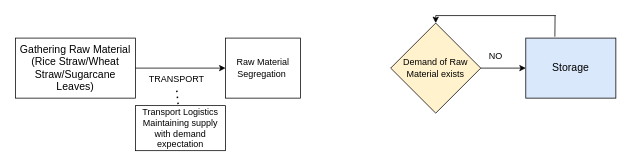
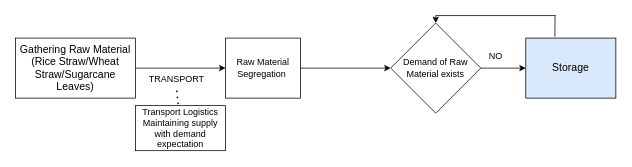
edge "Raw Material Segregation" -> "Demand of Raw Material exists": added
node "Demand of Raw Material exists": fillcolor #fff2cc -> #ffffff
